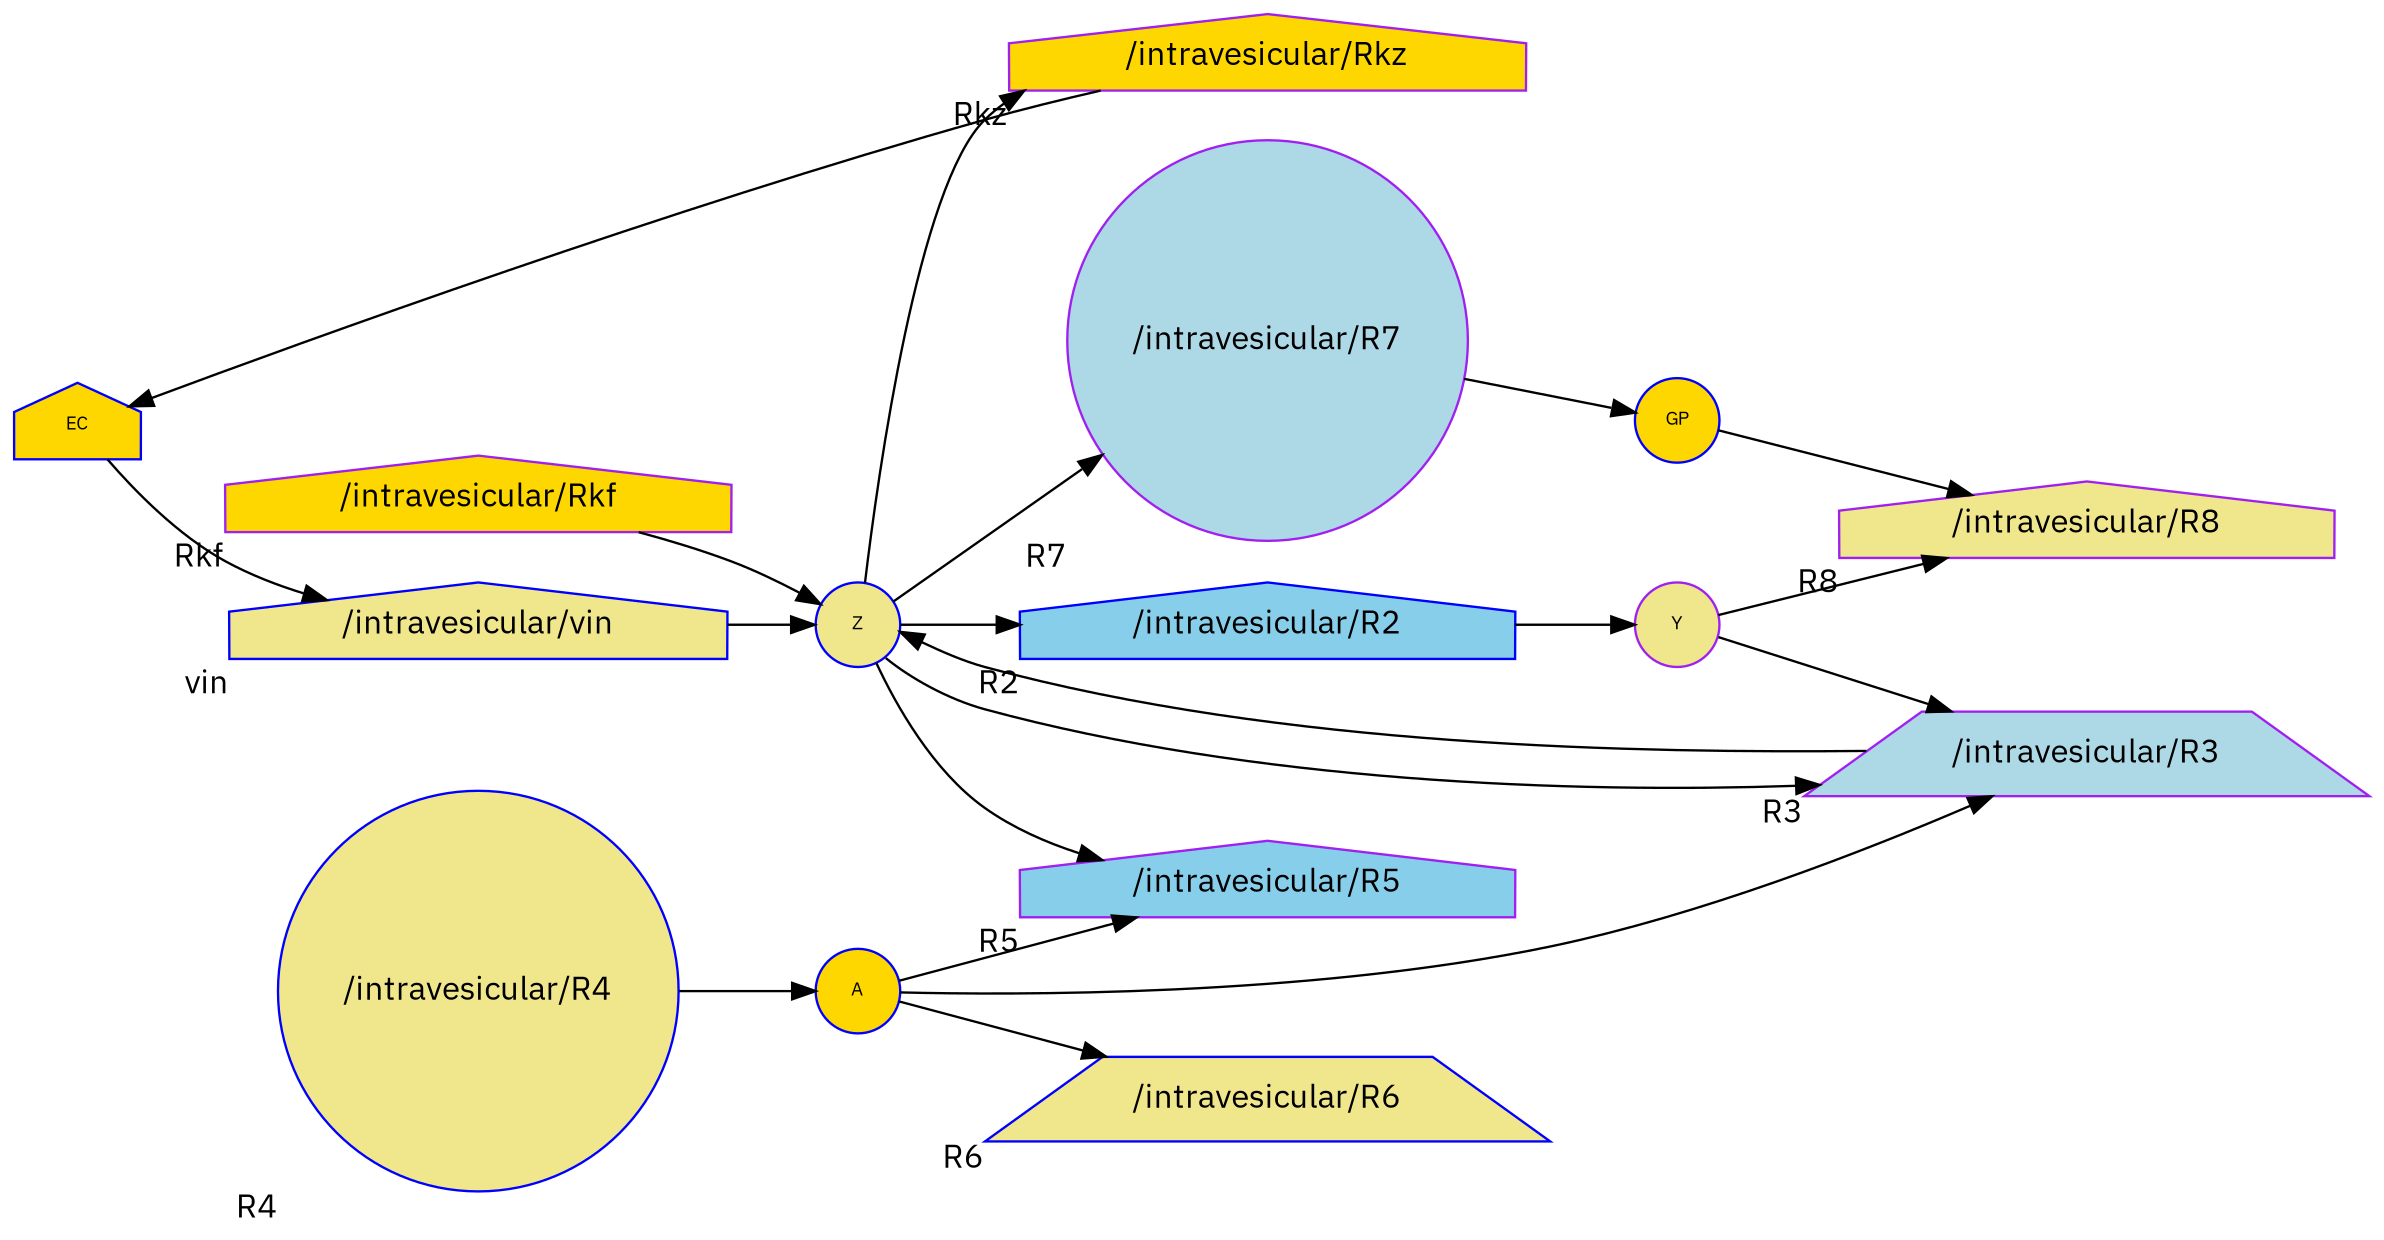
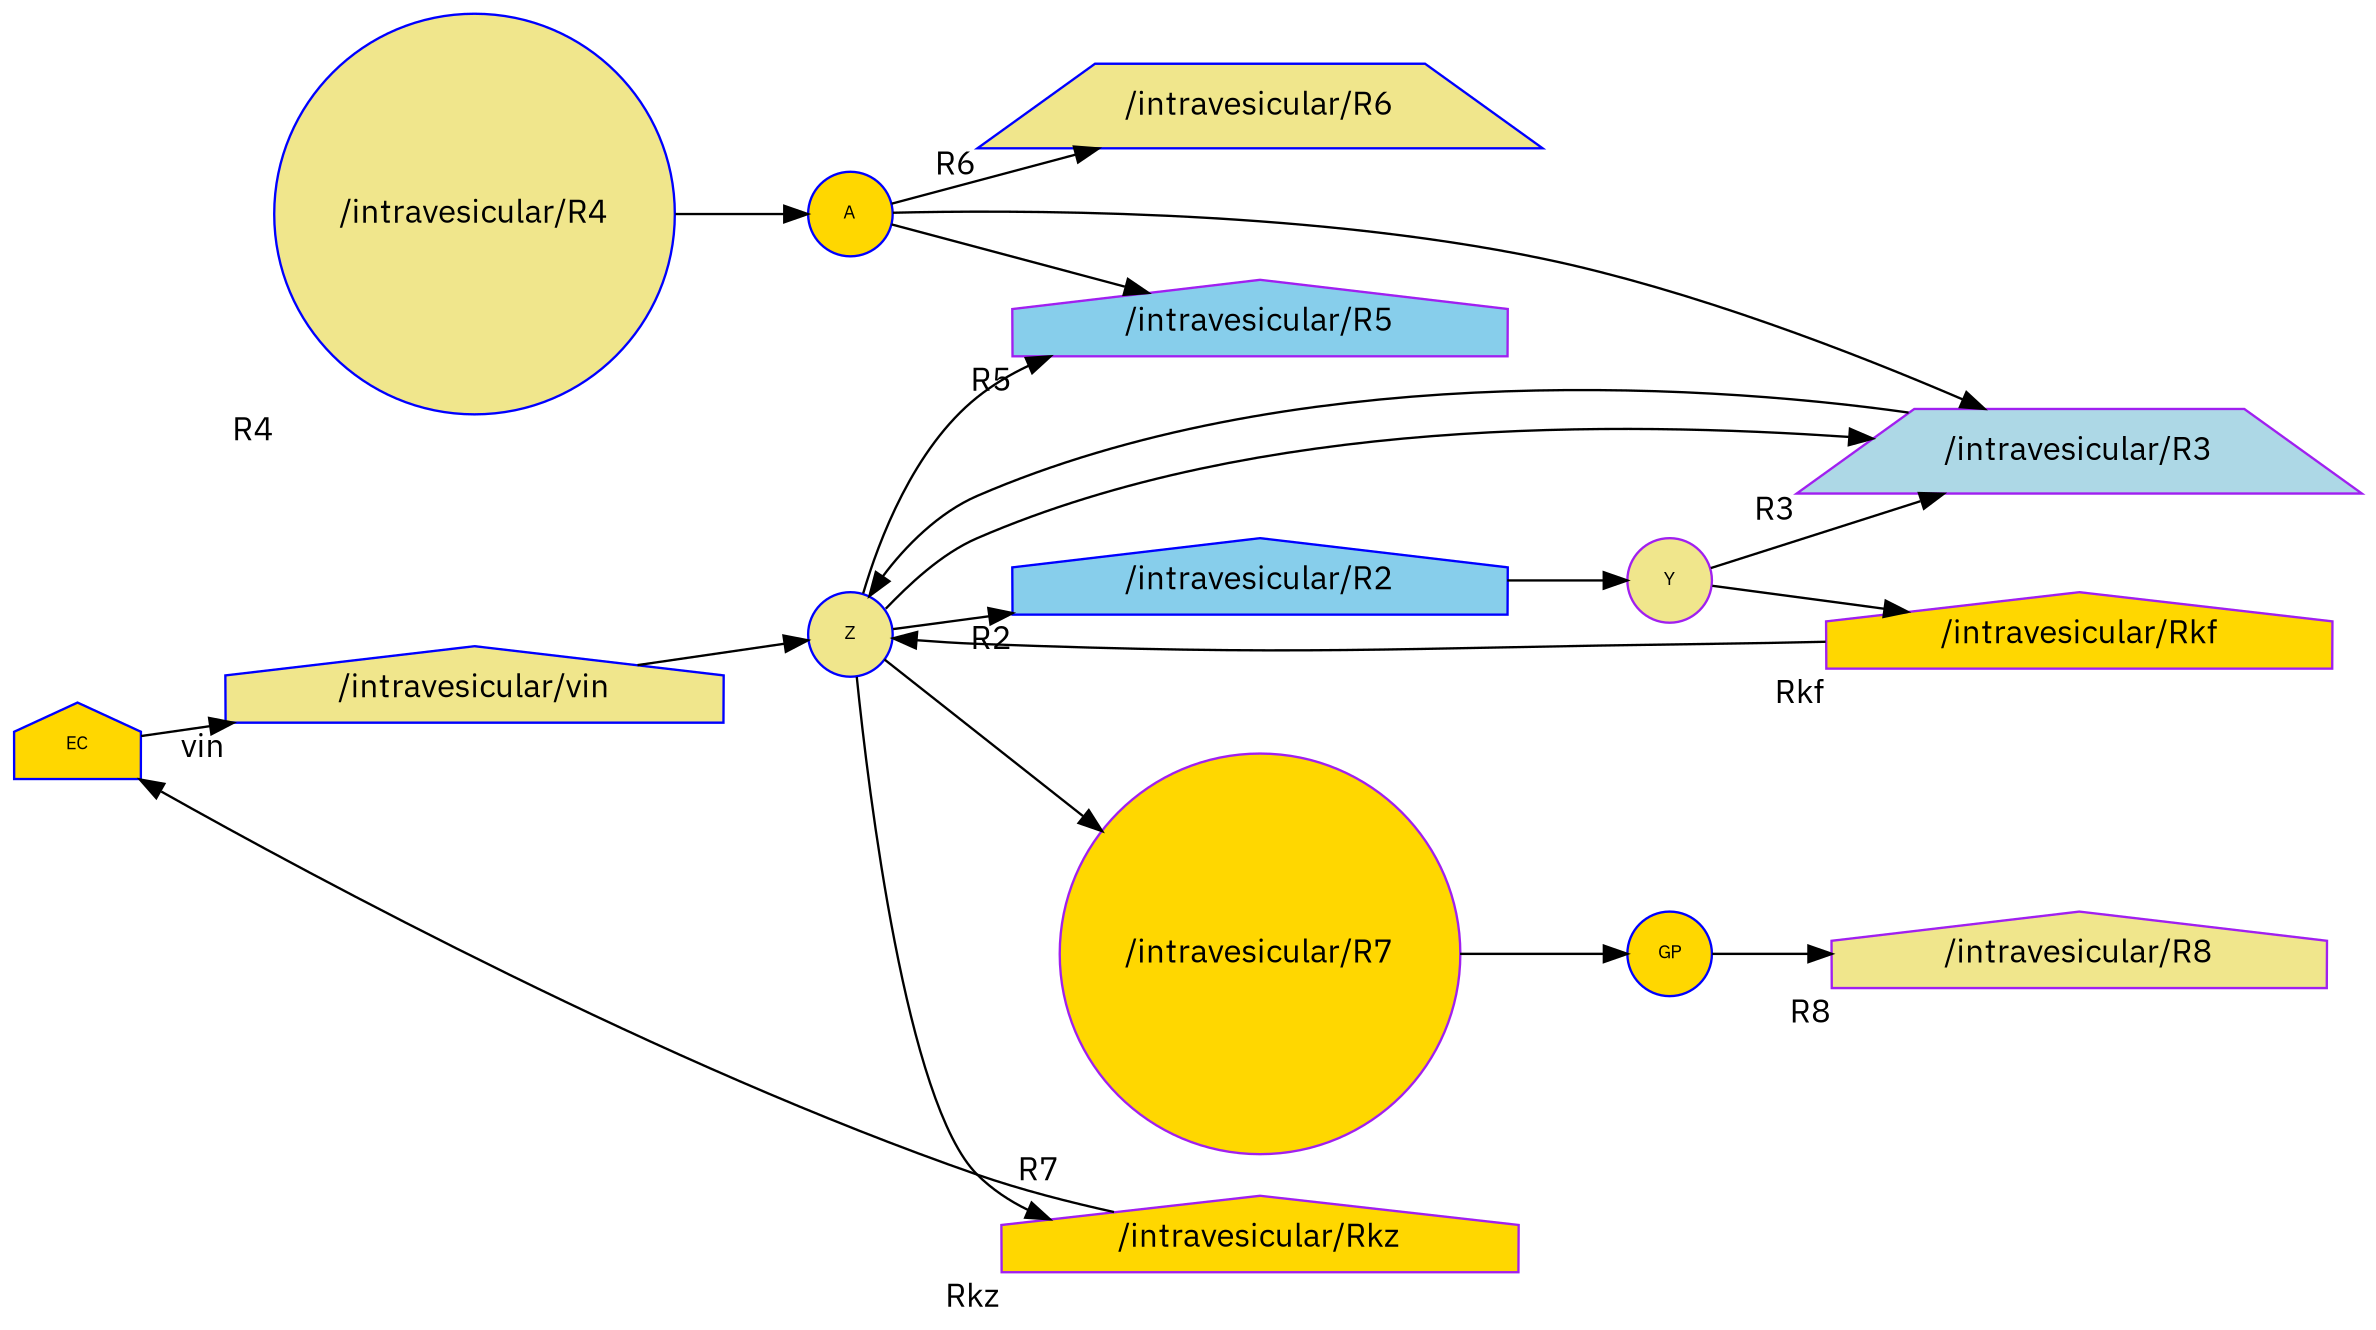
node "/intravesicular/R7 R7": fillcolor lightblue -> gold
edge "Y" -> "/intravesicular/R8 R8": now "Y" -> "/intravesicular/Rkf Rkf"
